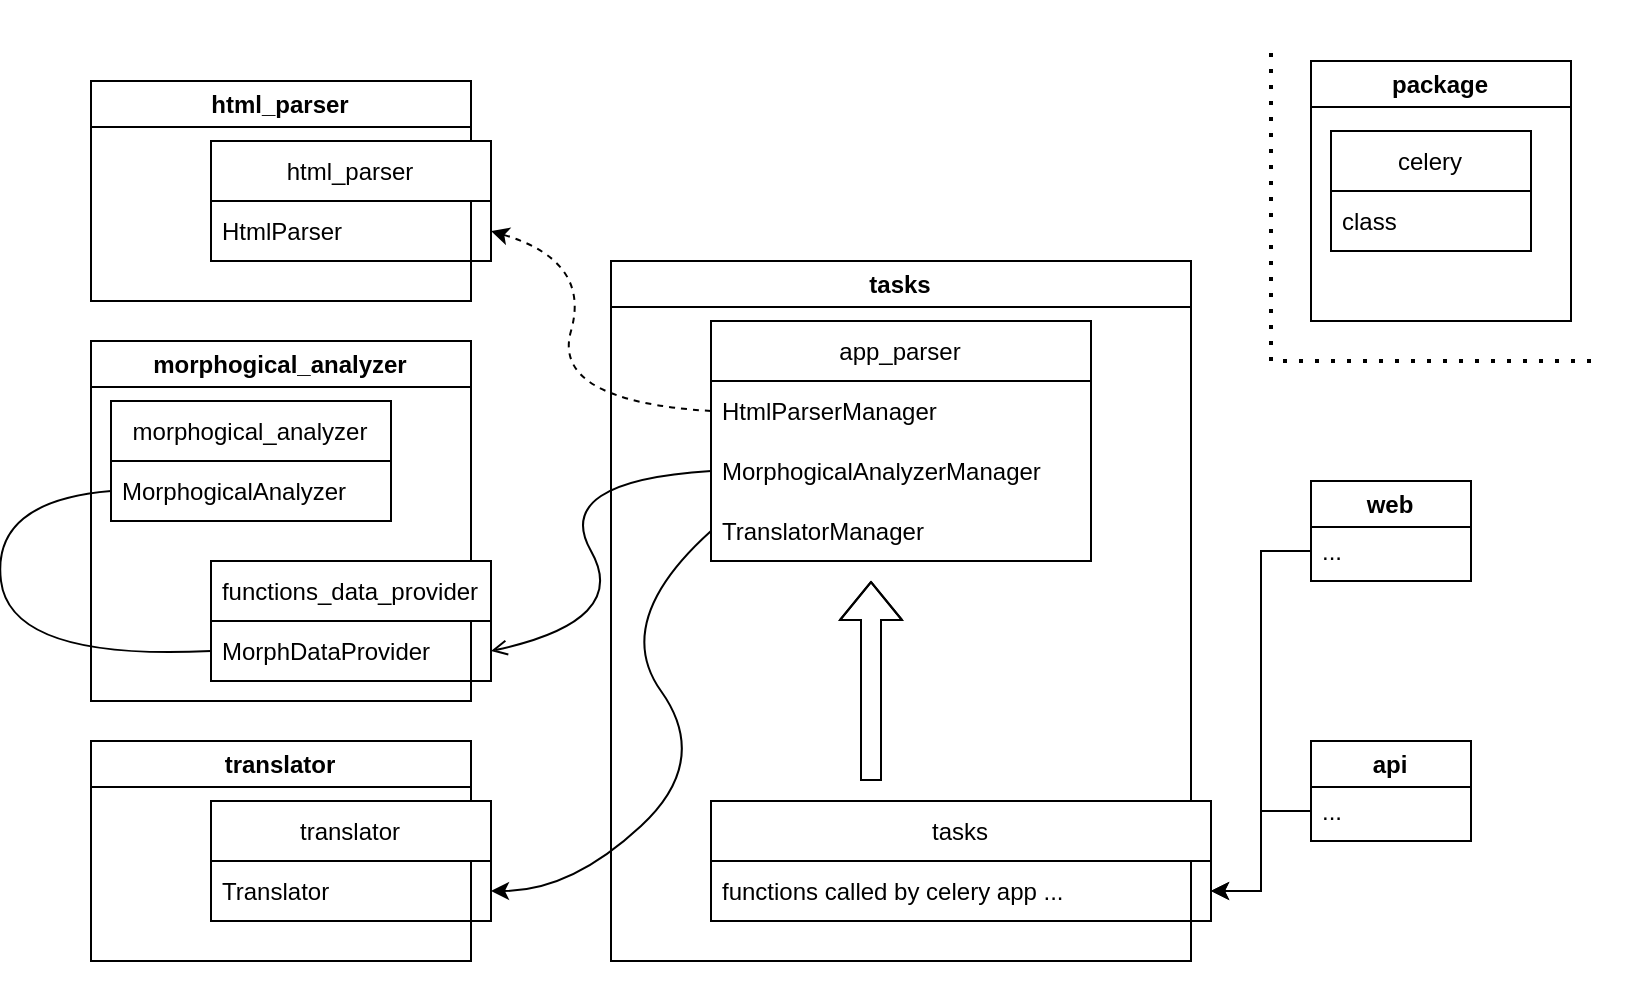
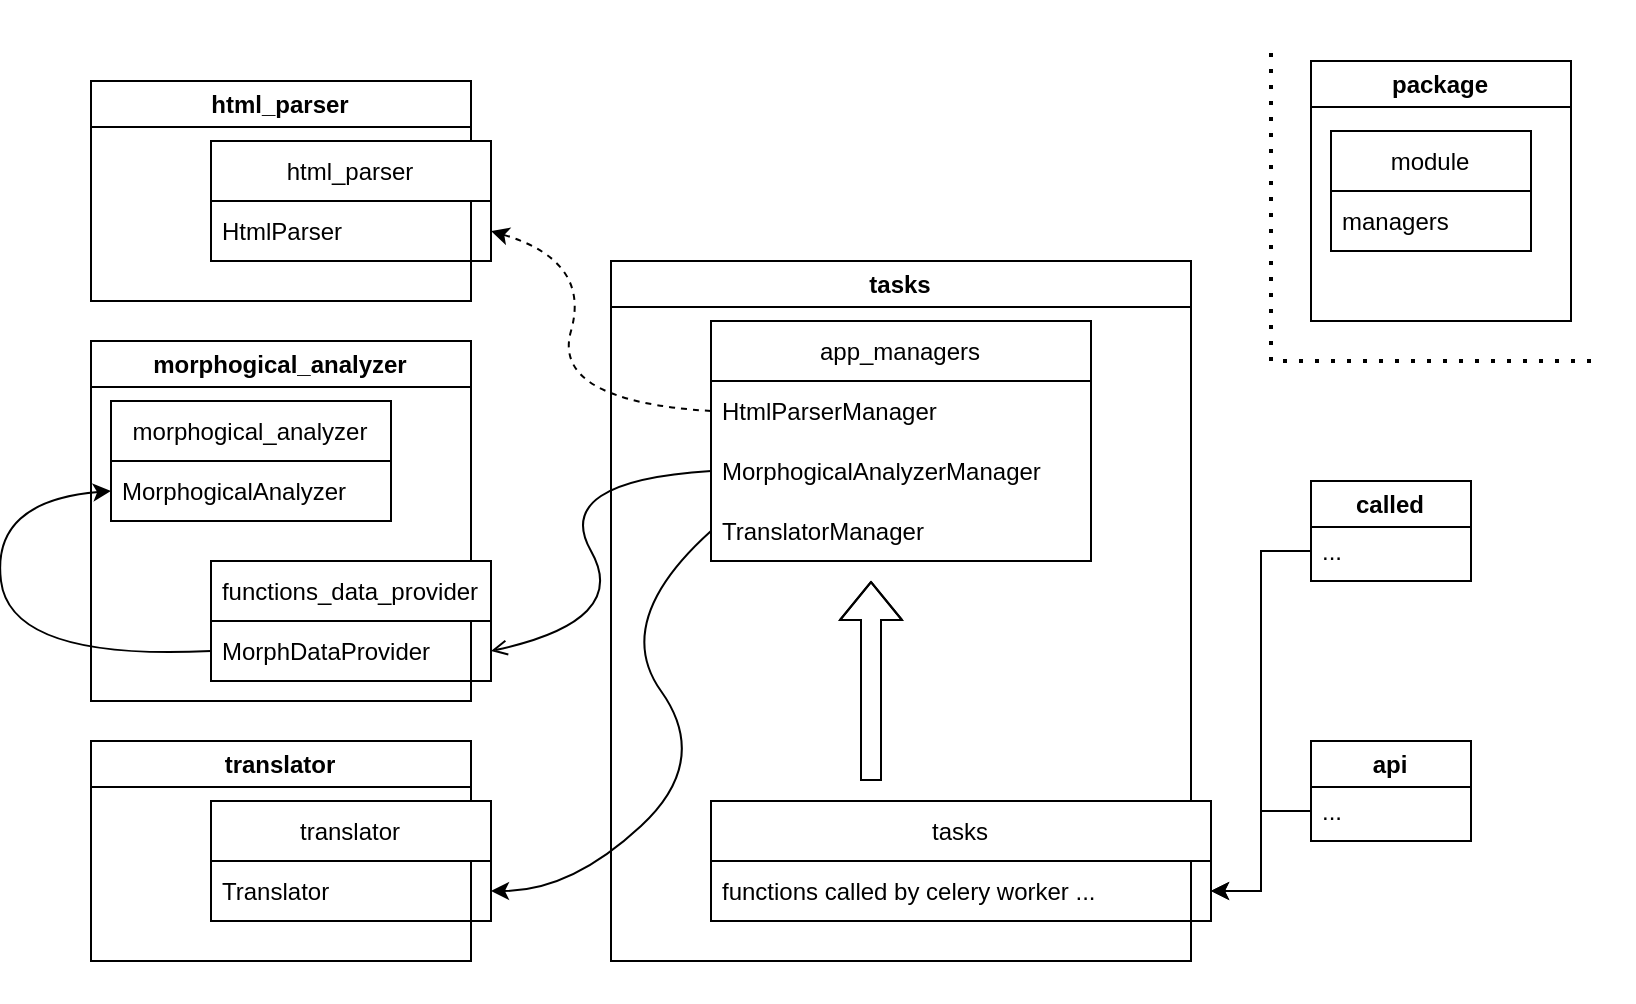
node "celery": label "celery" -> "module"
node "class": label "class" -> "managers"
node "app_parser": label "app_parser" -> "app_managers"
node "web": label "web" -> "called"
edge "MorphogicalAnalyzer" -- "MorphDataProvider": arrowhead none -> classic
node "functions called by celery app ...": label "functions called by celery app ..." -> "functions called by celery worker ..."
